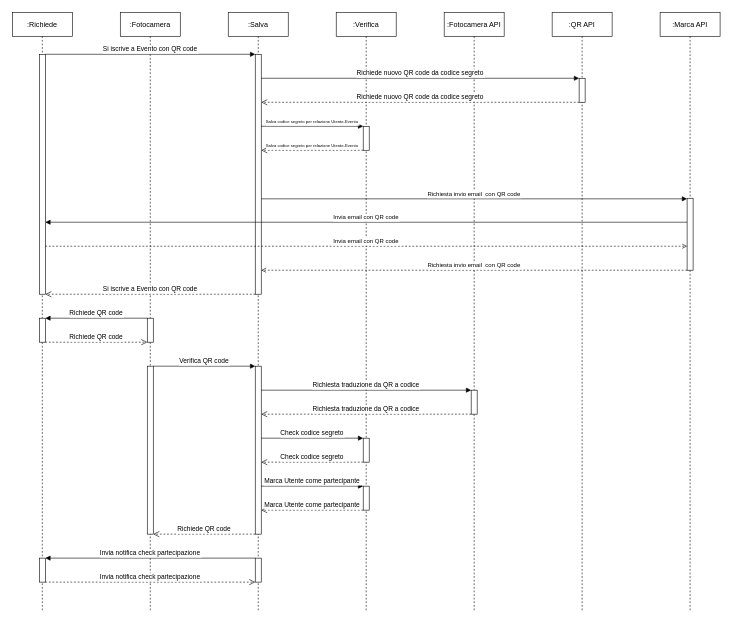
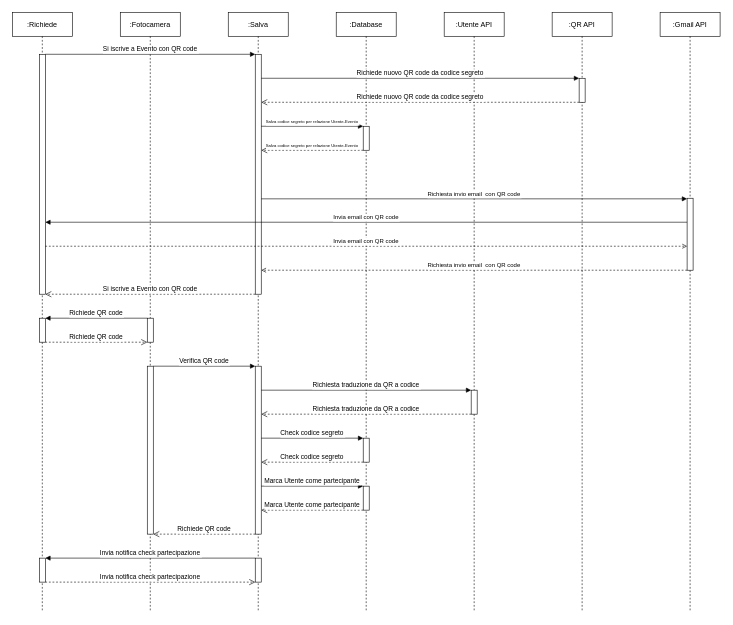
node ":Verifica": label ":Verifica" -> ":Database"
node ":Fotocamera API": label ":Fotocamera API" -> ":Utente API"
node ":Marca API": label ":Marca API" -> ":Gmail API"
